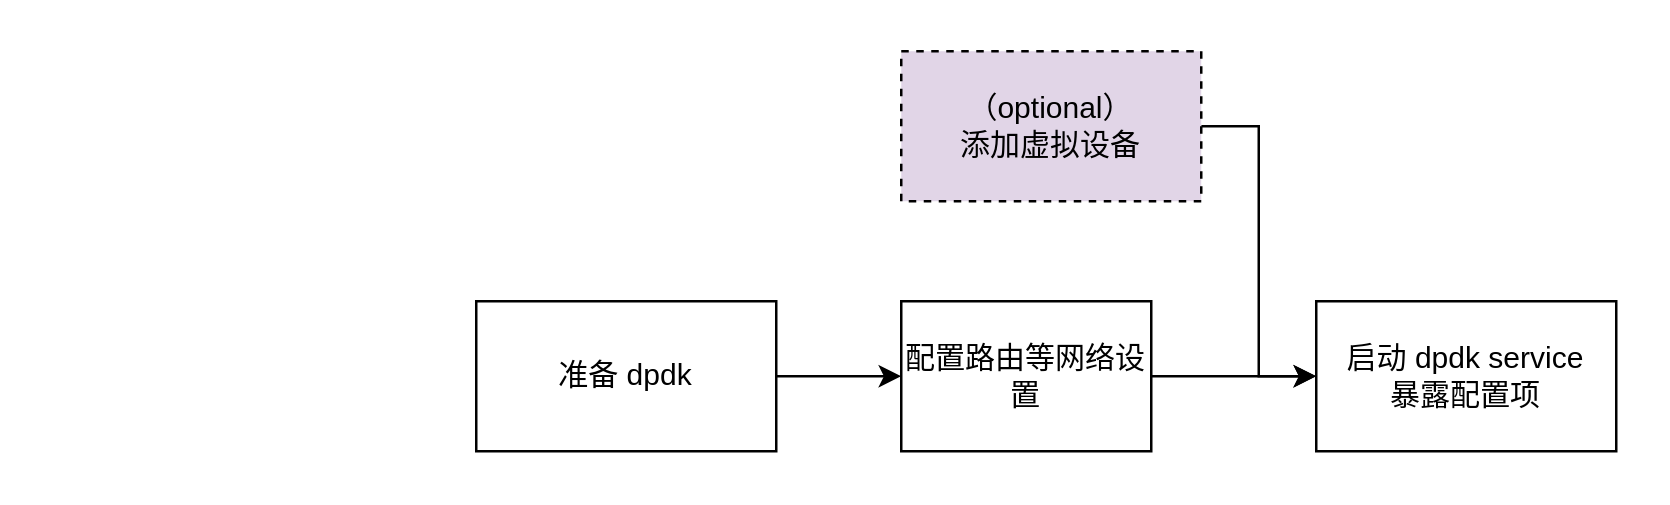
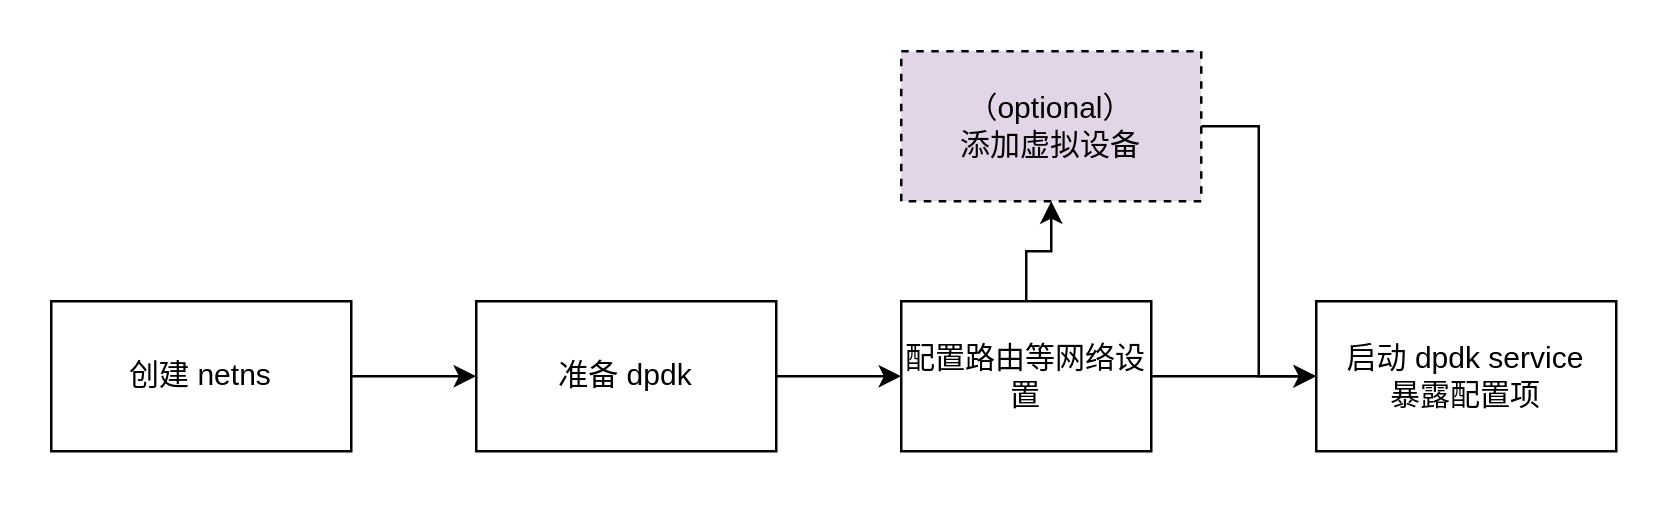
edge "配置路由等网络设置" -> "（optional） 添加虚拟设备": added
node "创建 netns": added
edge "创建 netns" -> "准备 dpdk": added
